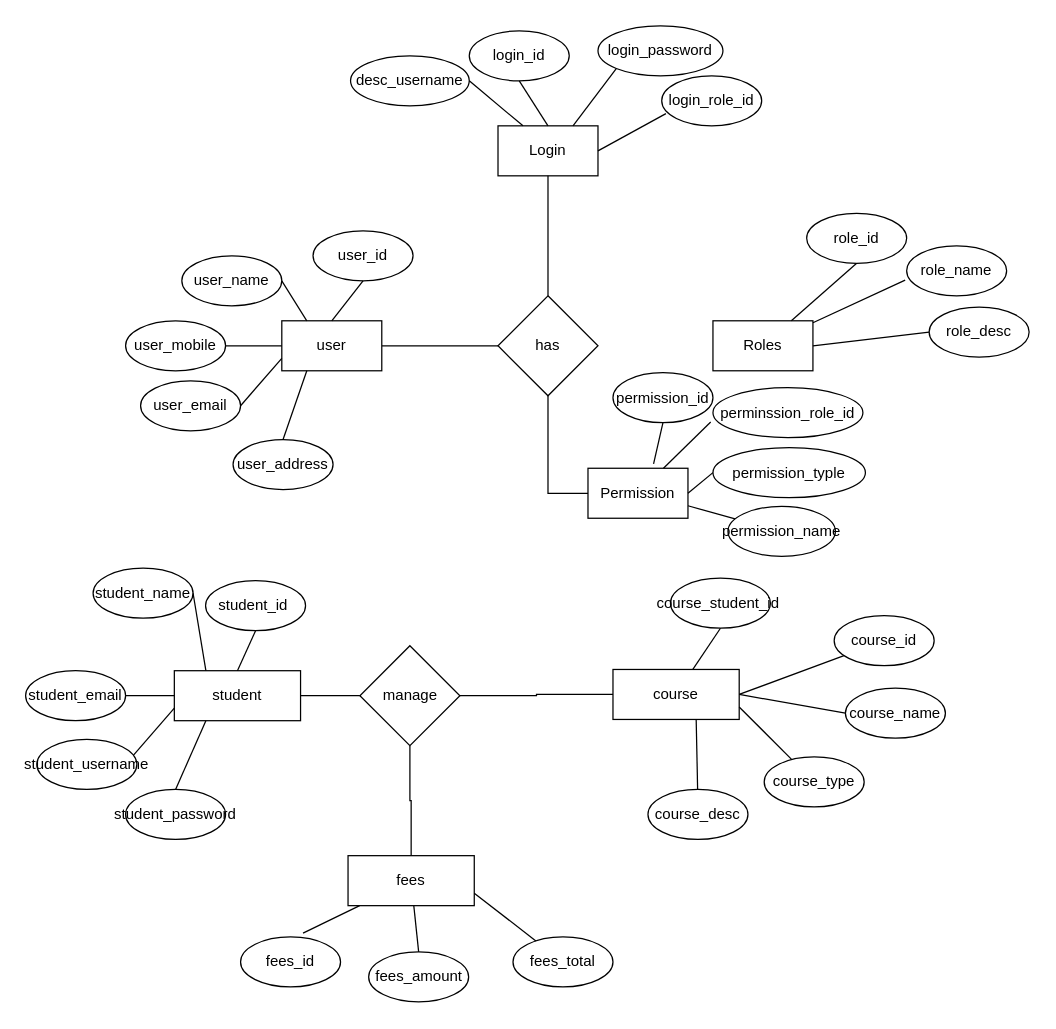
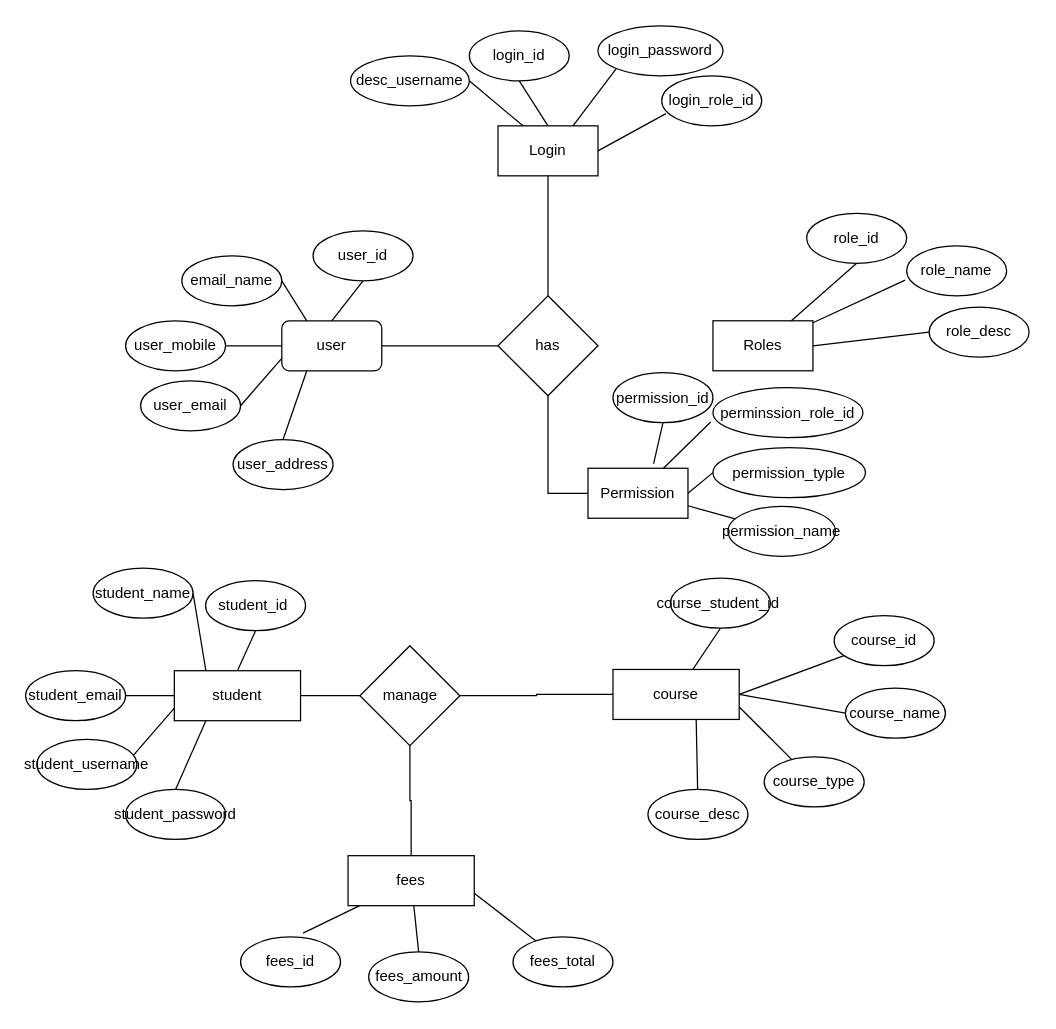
node "user_name": label "user_name" -> "email_name"
node "user": shape rectangle -> rounded rectangle
